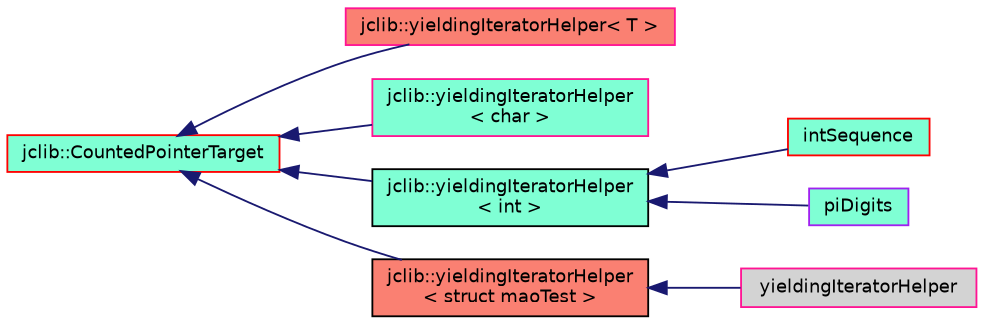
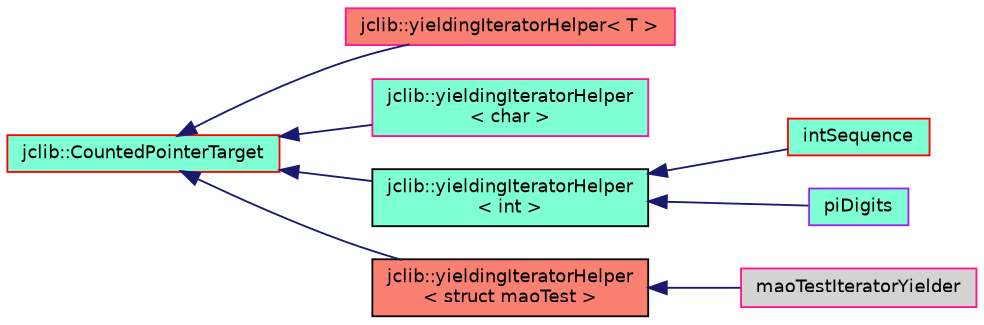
node "yieldingIteratorHelper": label "yieldingIteratorHelper" -> "maoTestIteratorYielder"
